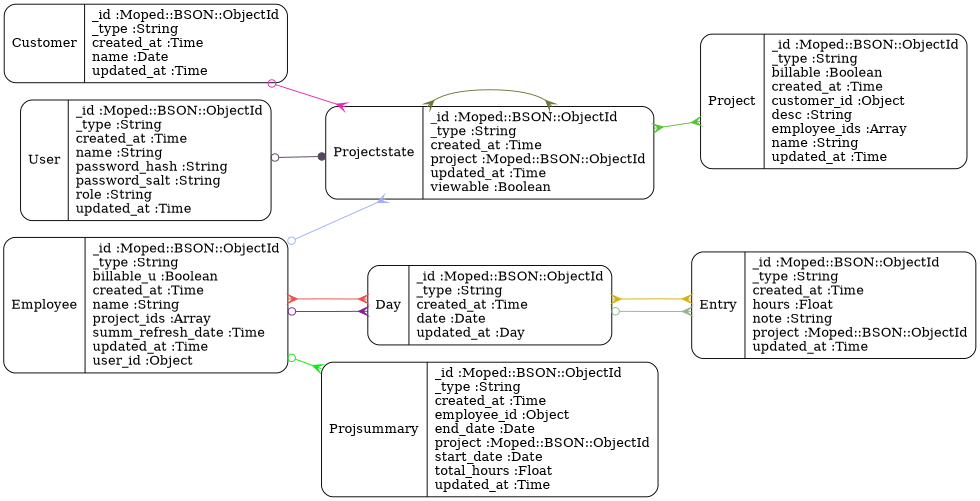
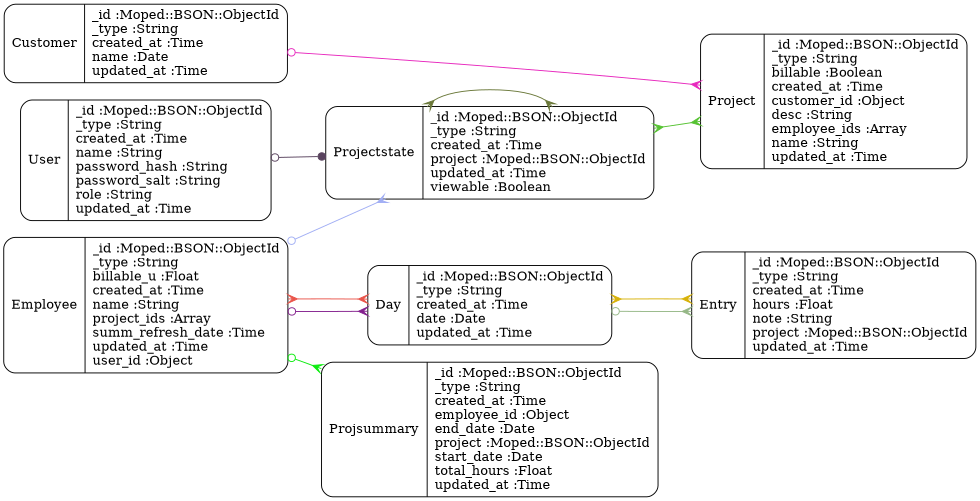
edge "Customer" -- "Projectstate": now "Customer" -- "Project"
node "Employee": text "billable_u :Boolean" -> "billable_u :Float"
node "Day": text "updated_at :Day" -> "updated_at :Time"
